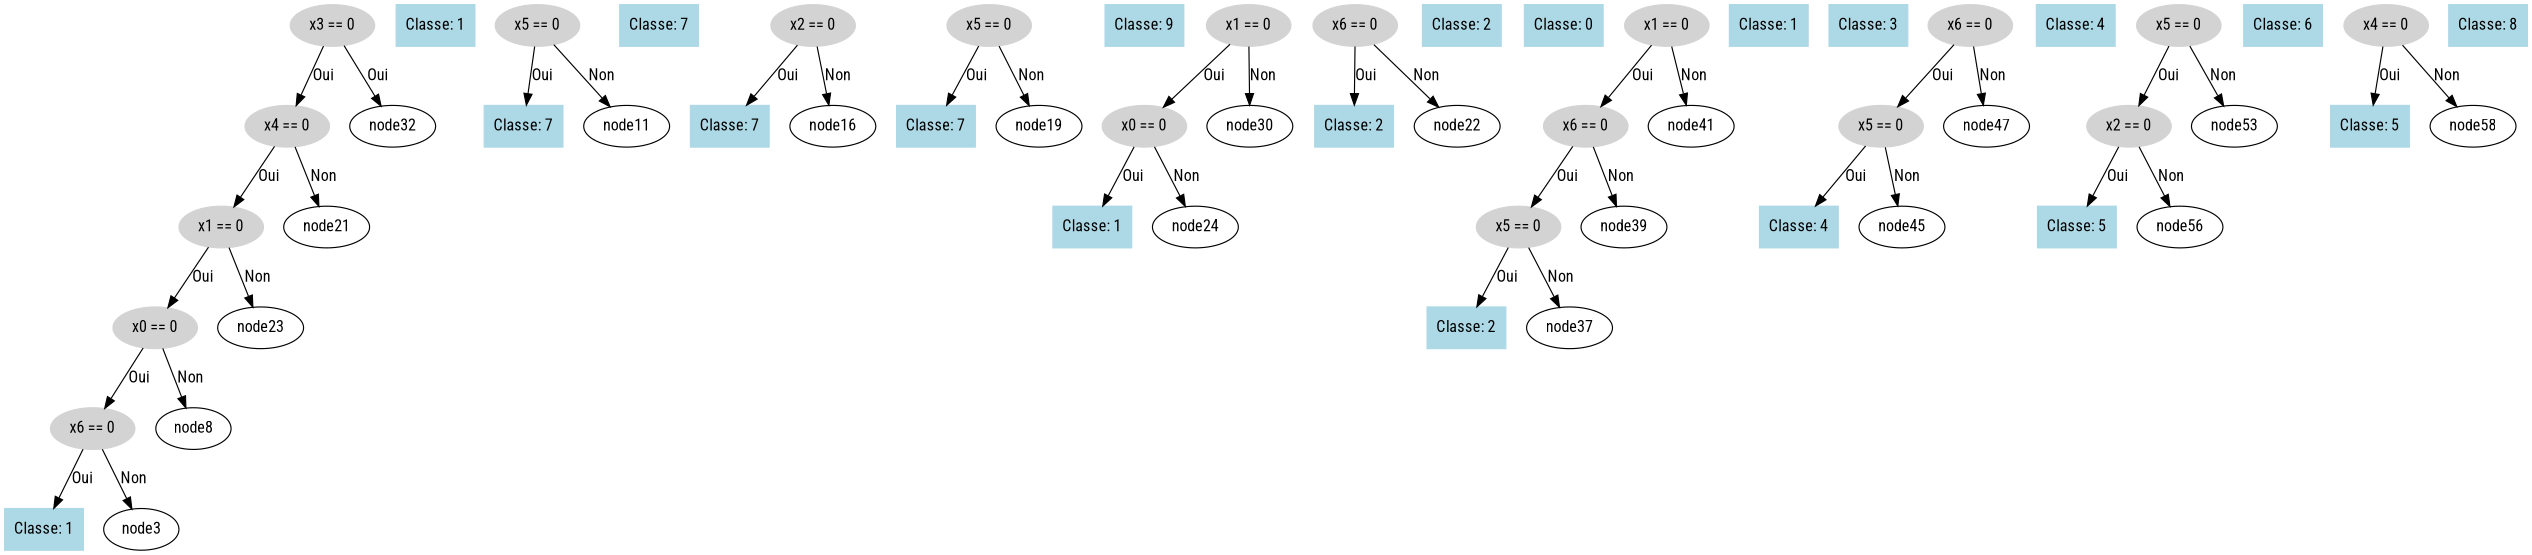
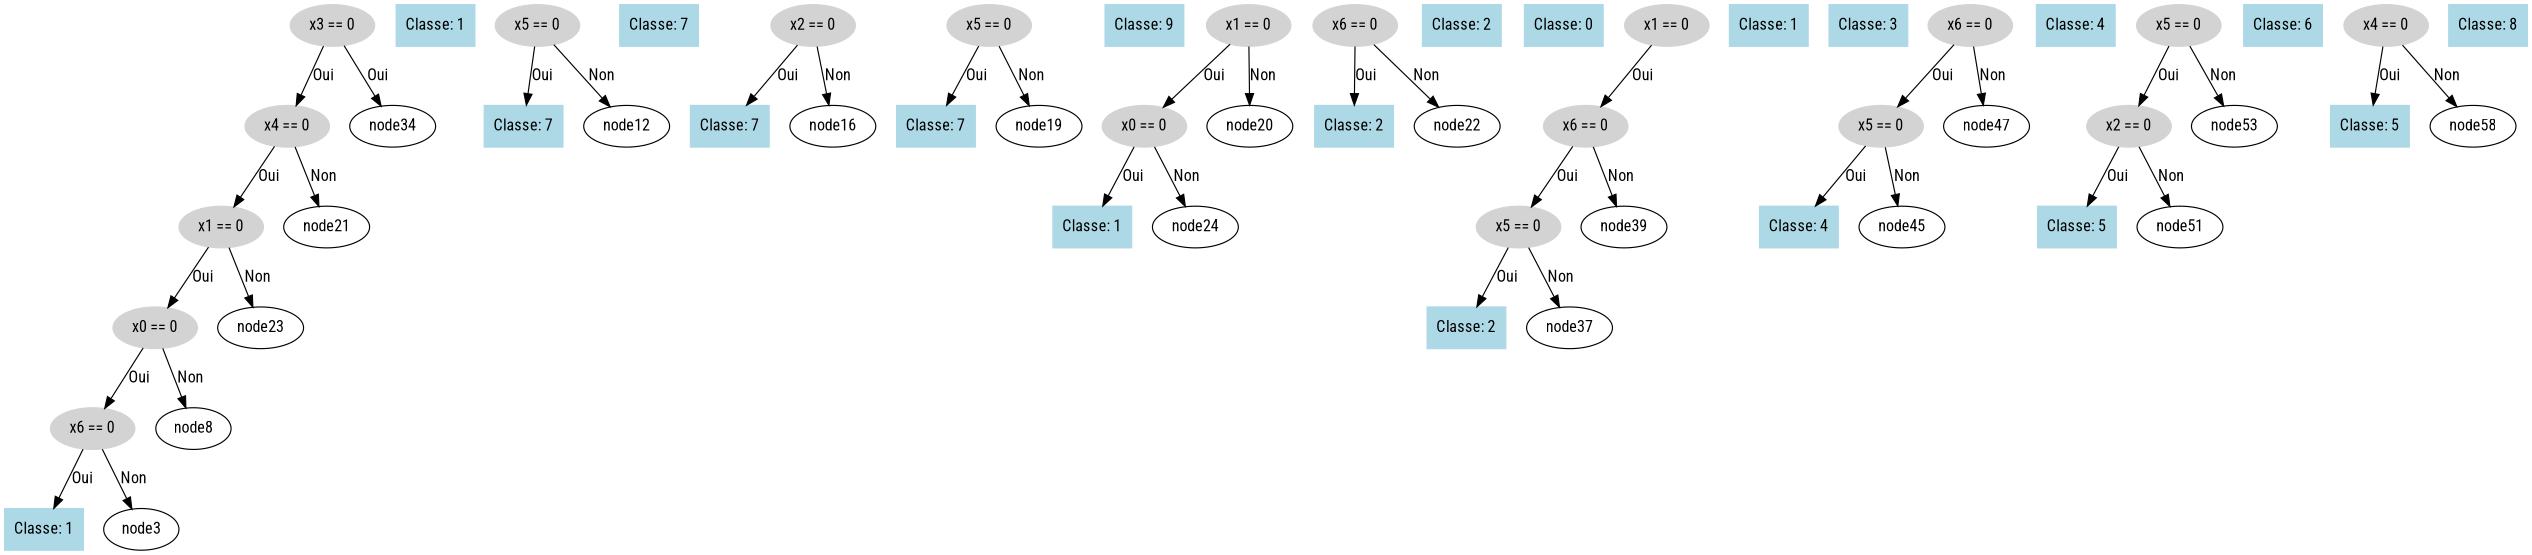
node "node32": label "node32" -> "node34"
node "node11": label "node11" -> "node12"
node "node30": label "node30" -> "node20"
node "node41": removed
node "node56": label "node56" -> "node51"
